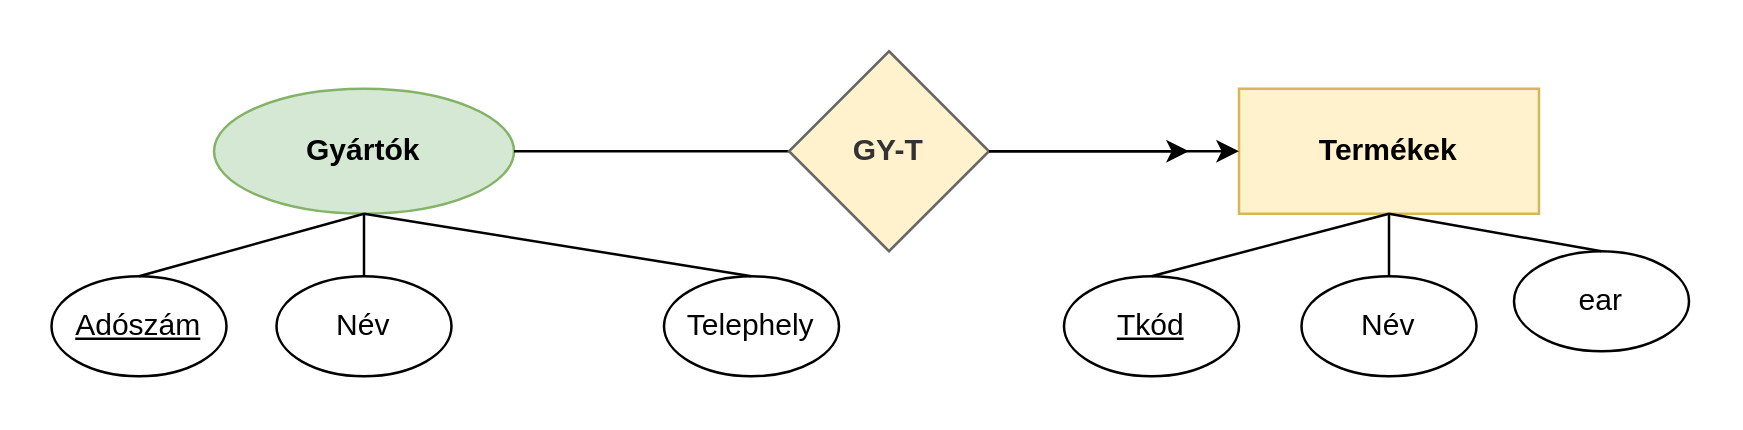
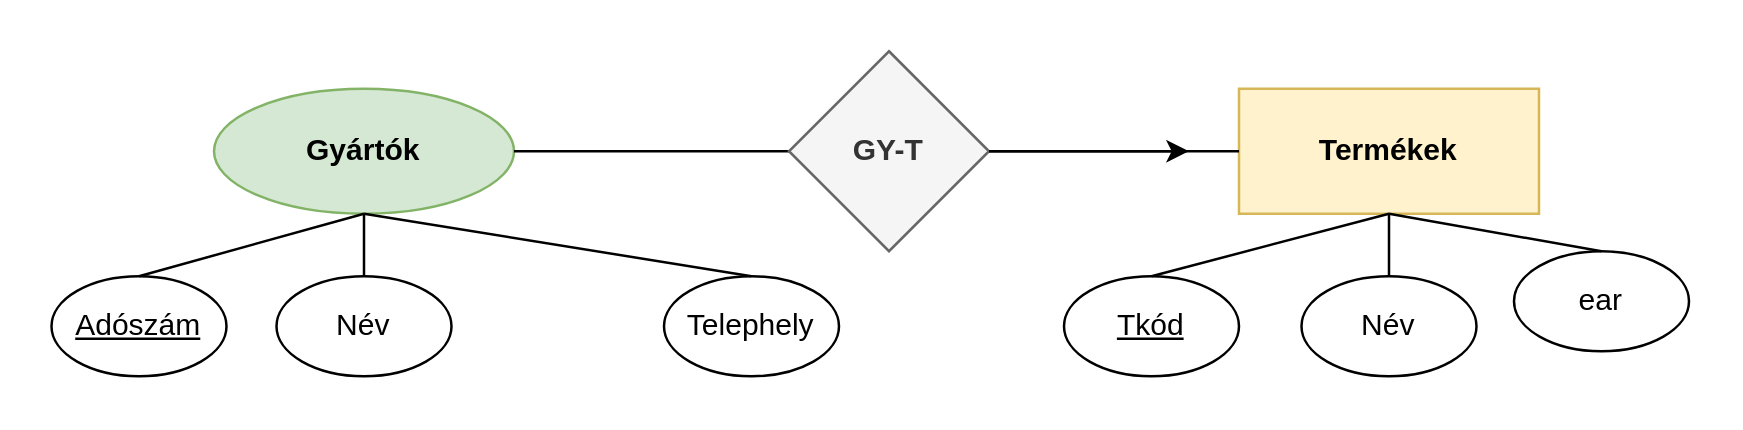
node "GY-T": fillcolor #fff2cc -> #f5f5f5
edge "GY-T" -> "Termékek": arrowhead classic -> none
